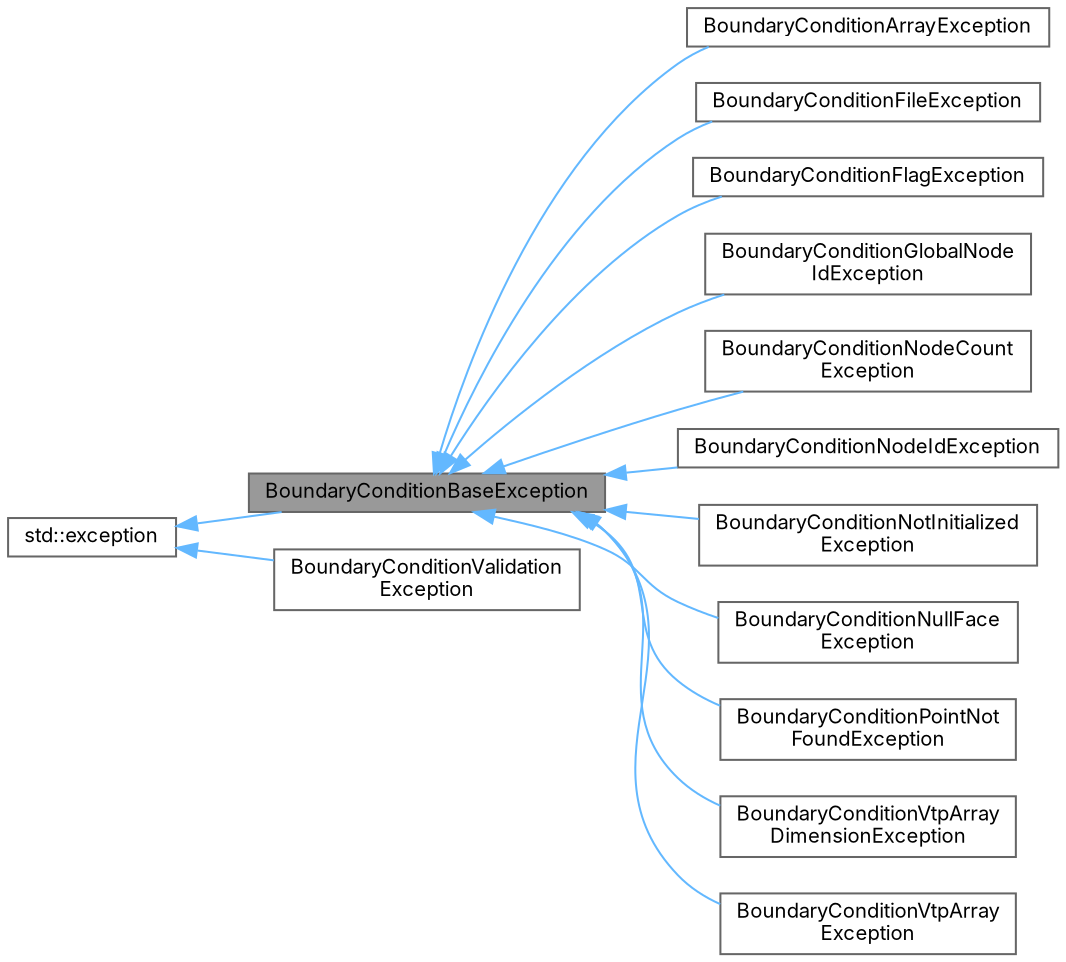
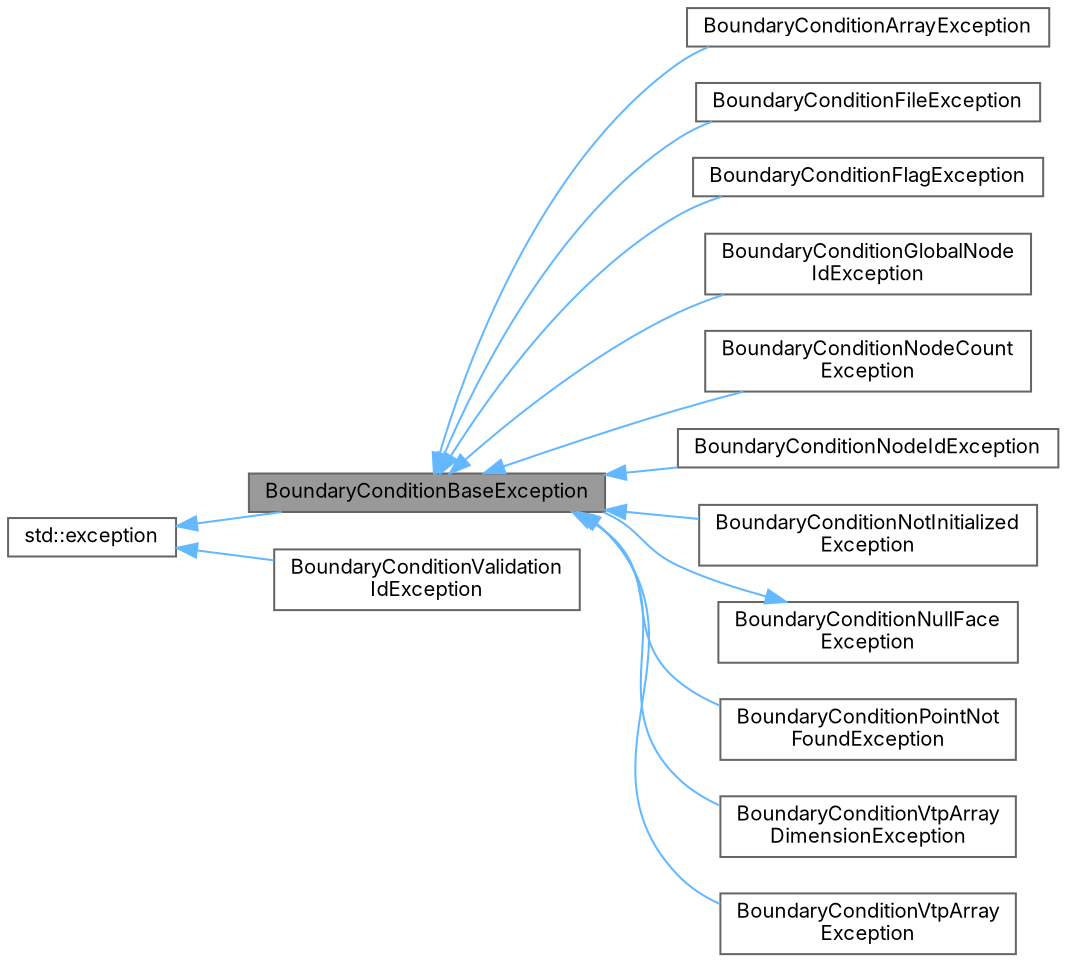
edge "BoundaryConditionNullFace Exception" -> "BoundaryConditionBaseException": reversed
node "BoundaryConditionValidation Exception": label "BoundaryConditionValidation Exception" -> "BoundaryConditionValidation IdException"
